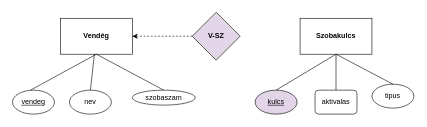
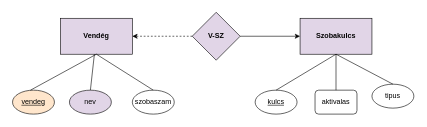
node "Vendég": fillcolor #ffffff -> #e1d5e7
edge "V-SZ" -> "Szobakulcs": added
node "Szobakulcs": fillcolor #ffffff -> #e1d5e7
node "szobaszam": size 63x15 -> 42x24
node "vendeg": fillcolor #ffffff -> #ffe6cc
node "nev": fillcolor #ffffff -> #e1d5e7
node "kulcs": fillcolor #e1d5e7 -> #ffffff
